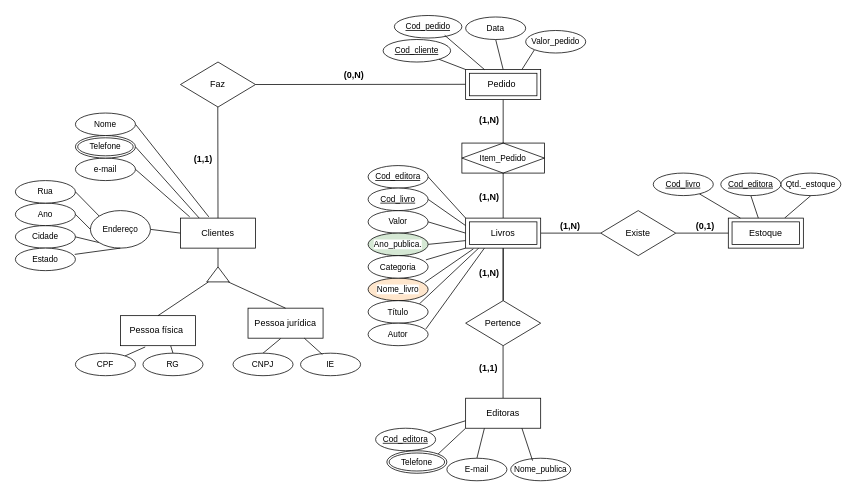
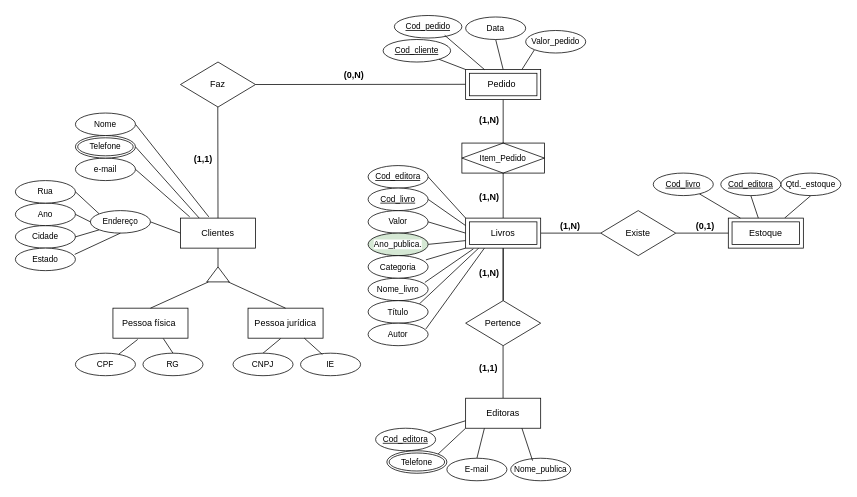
node "Endereço": size 60x38 -> 60x23
node "Nome_livro": fillcolor #ffe6cc -> #ffffff
node "Pessoa física": moved (158, 330) -> (150, 323)
